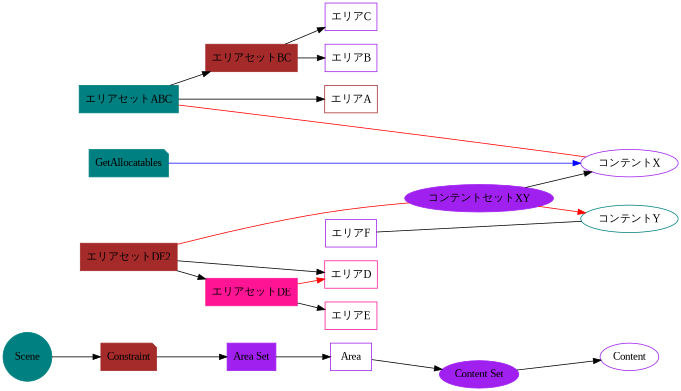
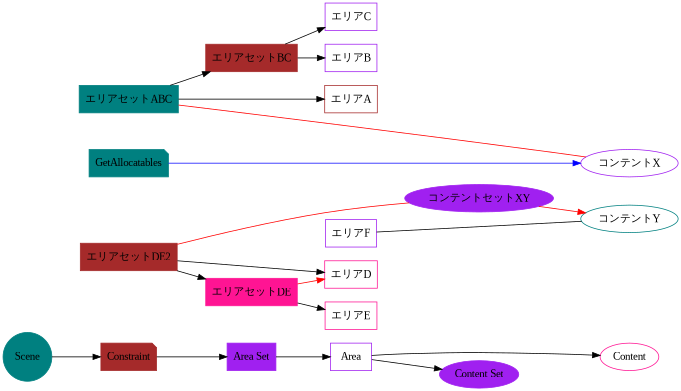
edge "コンテントセットXY" -> "コンテントX": removed
node "Content": color purple -> deeppink
edge "Content Set" -> "Content": now "Area" -> "Content"
